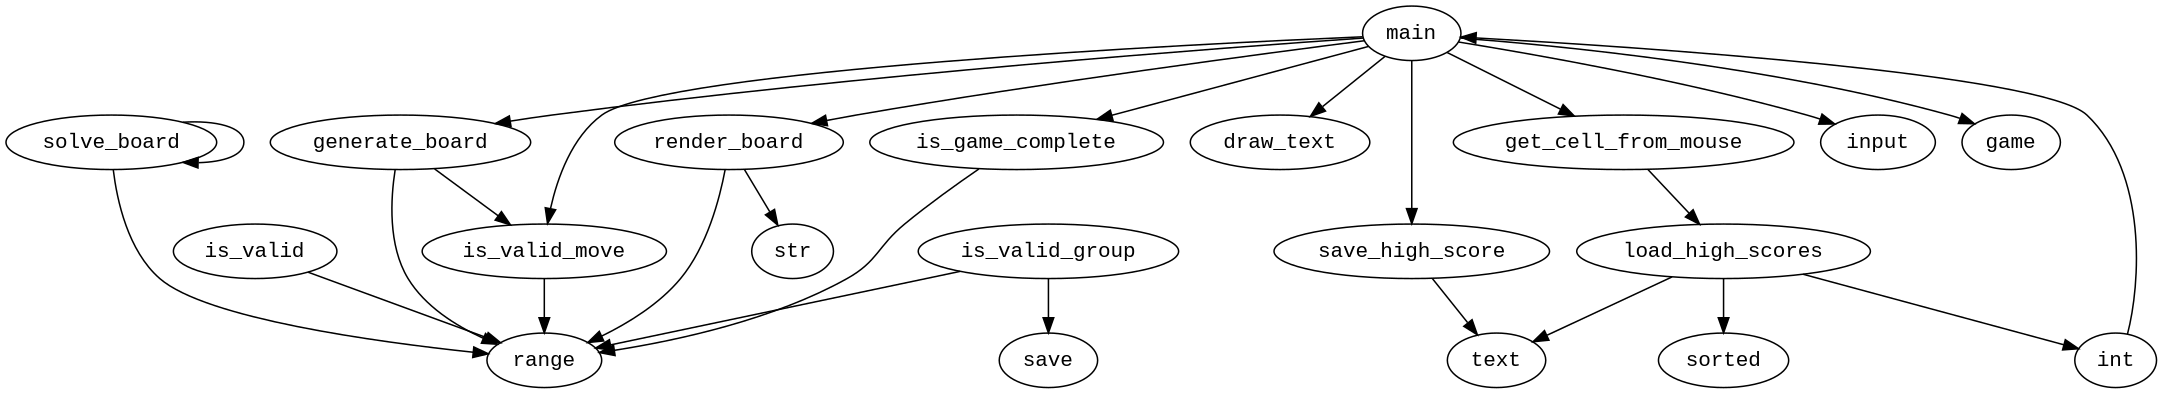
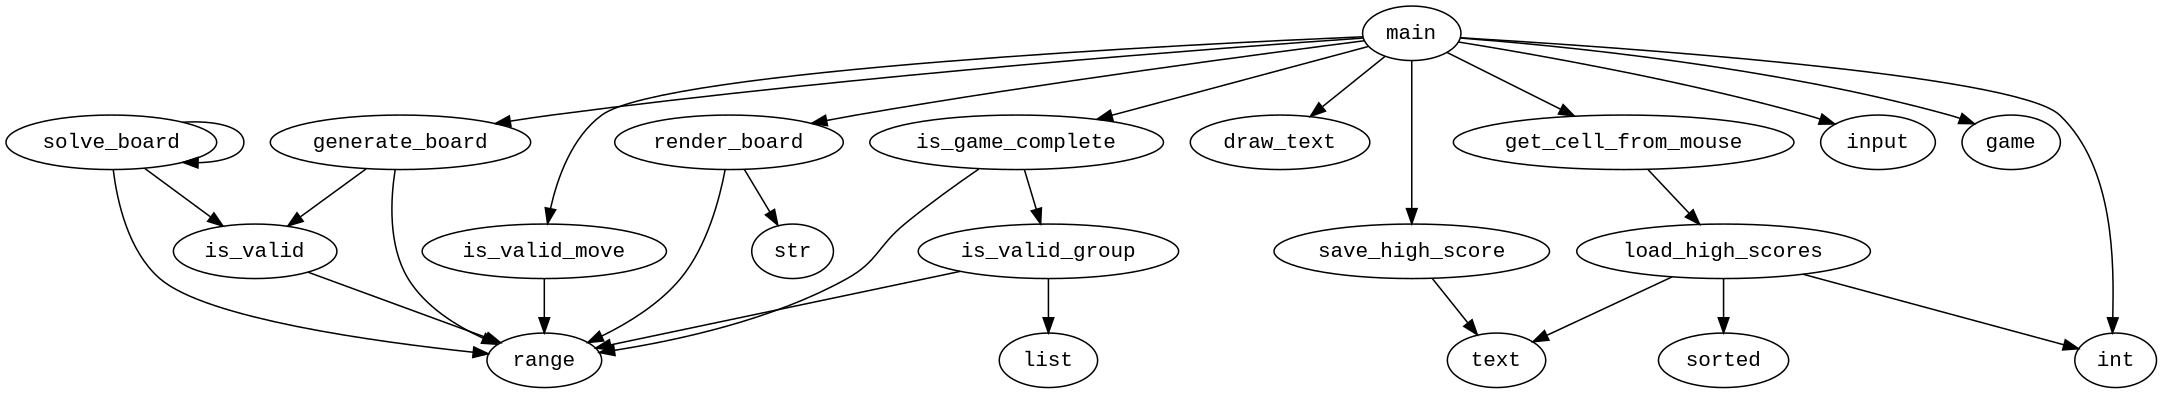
edge "int" -> "main": reversed
edge "is_game_complete" -> "is_valid_group": added
edge "generate_board" -> "is_valid_move": now "generate_board" -> "is_valid"
edge "solve_board" -> "is_valid": added
node "save": label "save" -> "list"
